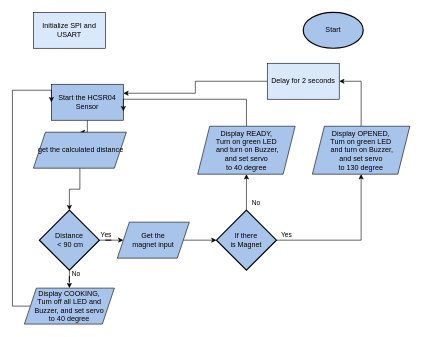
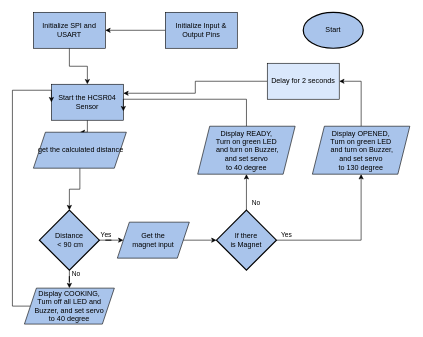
node "Initialize SPI and USART": fillcolor #dae8fc -> #a9c4eb
edge "Initialize Input & Output Pins" -> "Initialize SPI and USART": added
node "Initialize Input & Output Pins": added
edge "Initialize SPI and USART" -> "Start the HCSR04 Sensor": added
